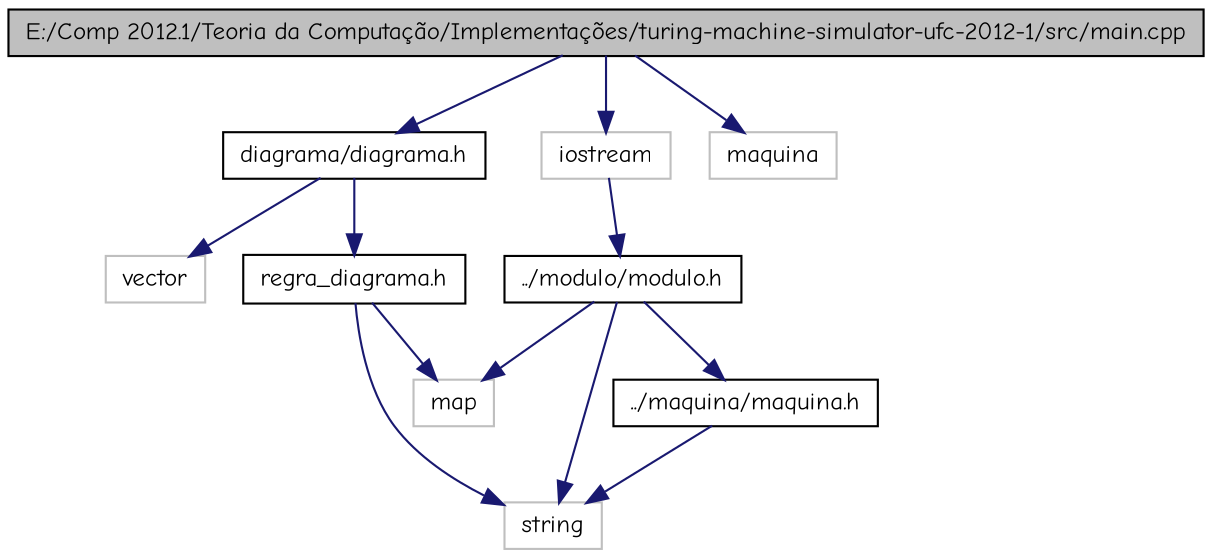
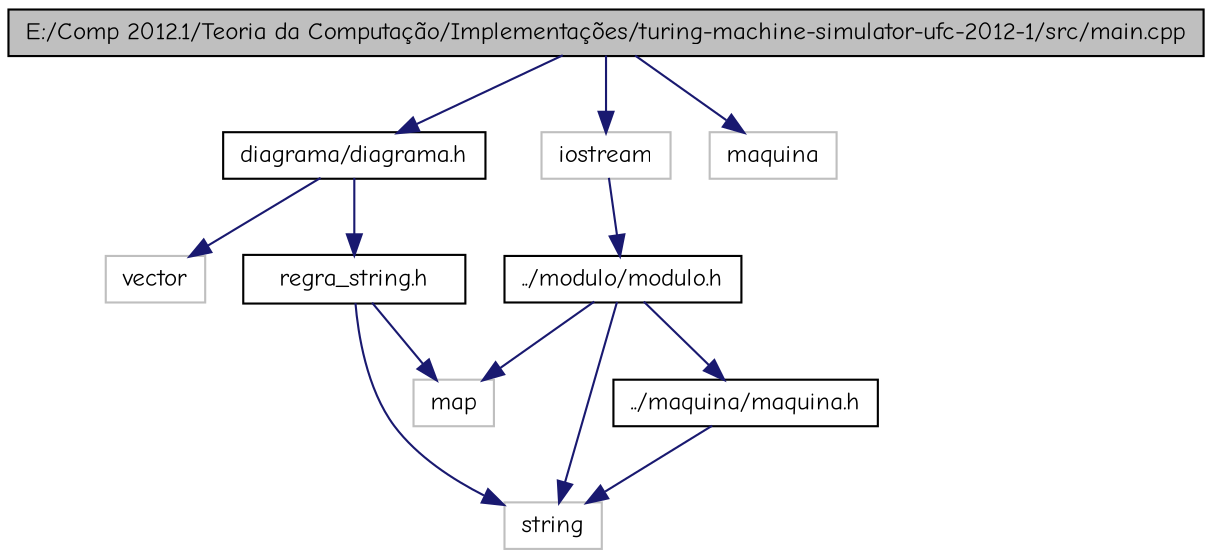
node "regra_diagrama.h": label "regra_diagrama.h" -> "regra_string.h"
